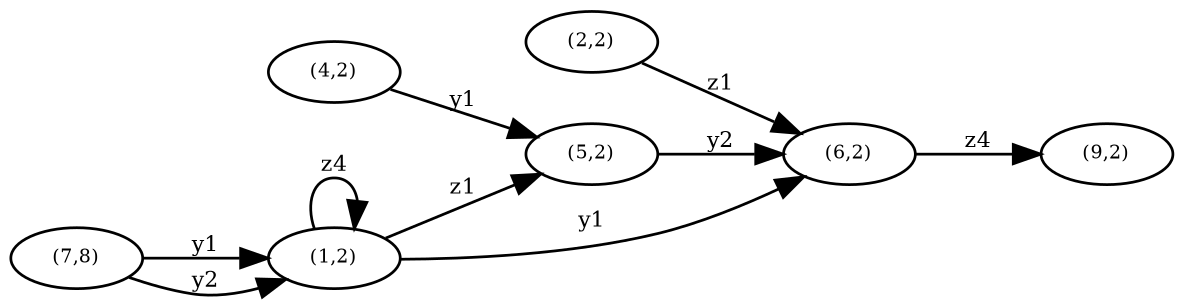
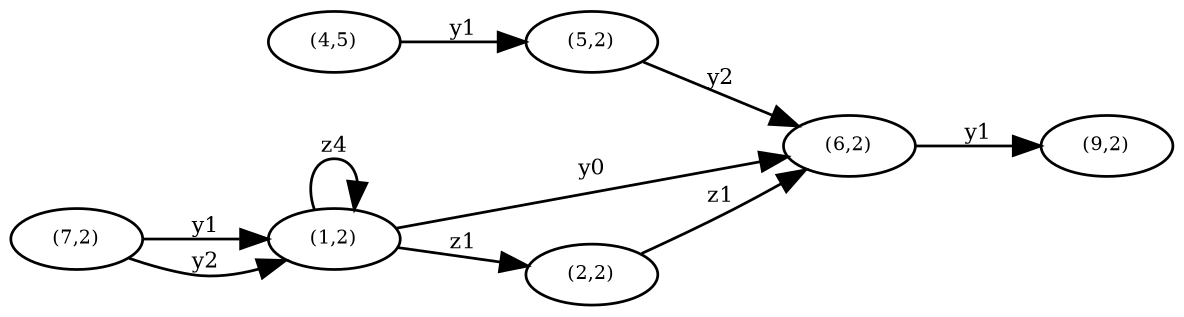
node "(4,2)": label "(4,2)" -> "(4,5)"
edge "(6,2)" -> "(9,2)": label "z4" -> "y1"
edge "(1,2)" -> "(5,2)": now "(1,2)" -> "(2,2)"
edge "(1,2)" -> "(6,2)": label "y1" -> "y0"
node "(7,8)": label "(7,8)" -> "(7,2)"
